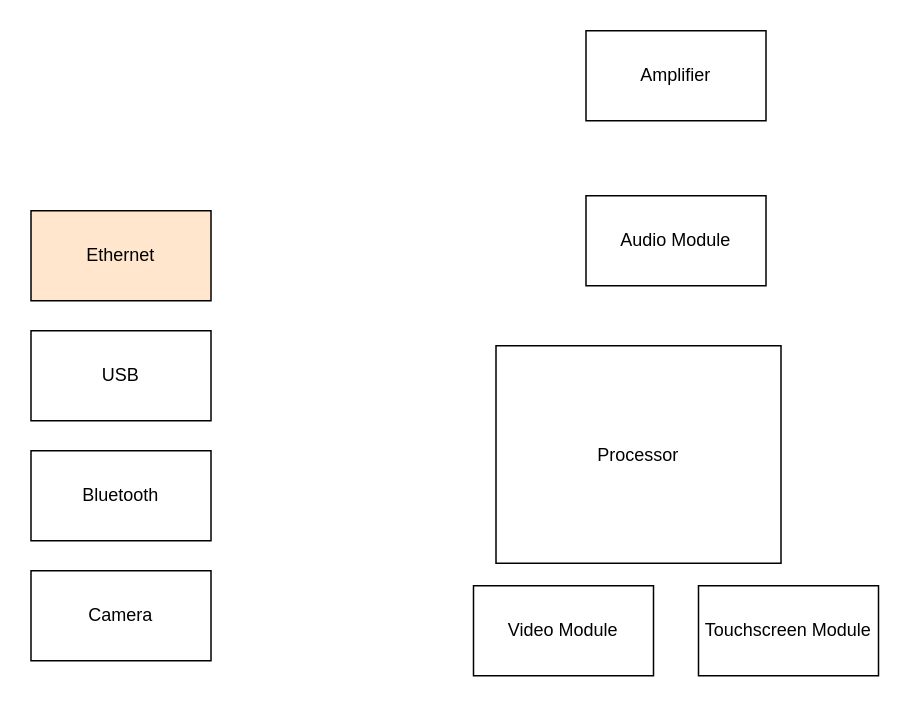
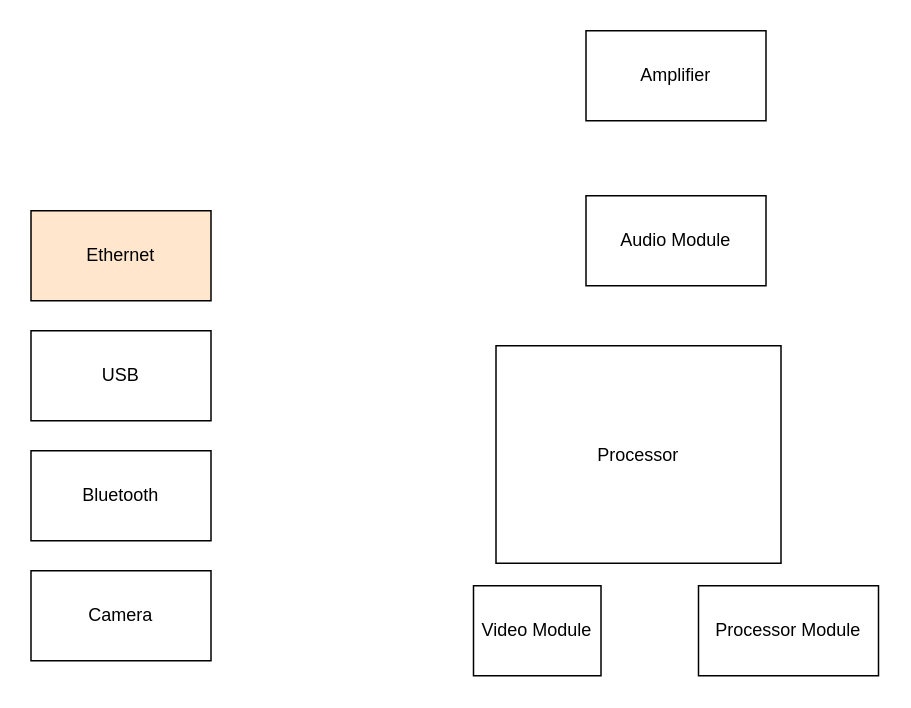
node "Video Module": size 180x90 -> 128x90
node "Touchscreen Module": label "Touchscreen Module" -> "Processor Module"
